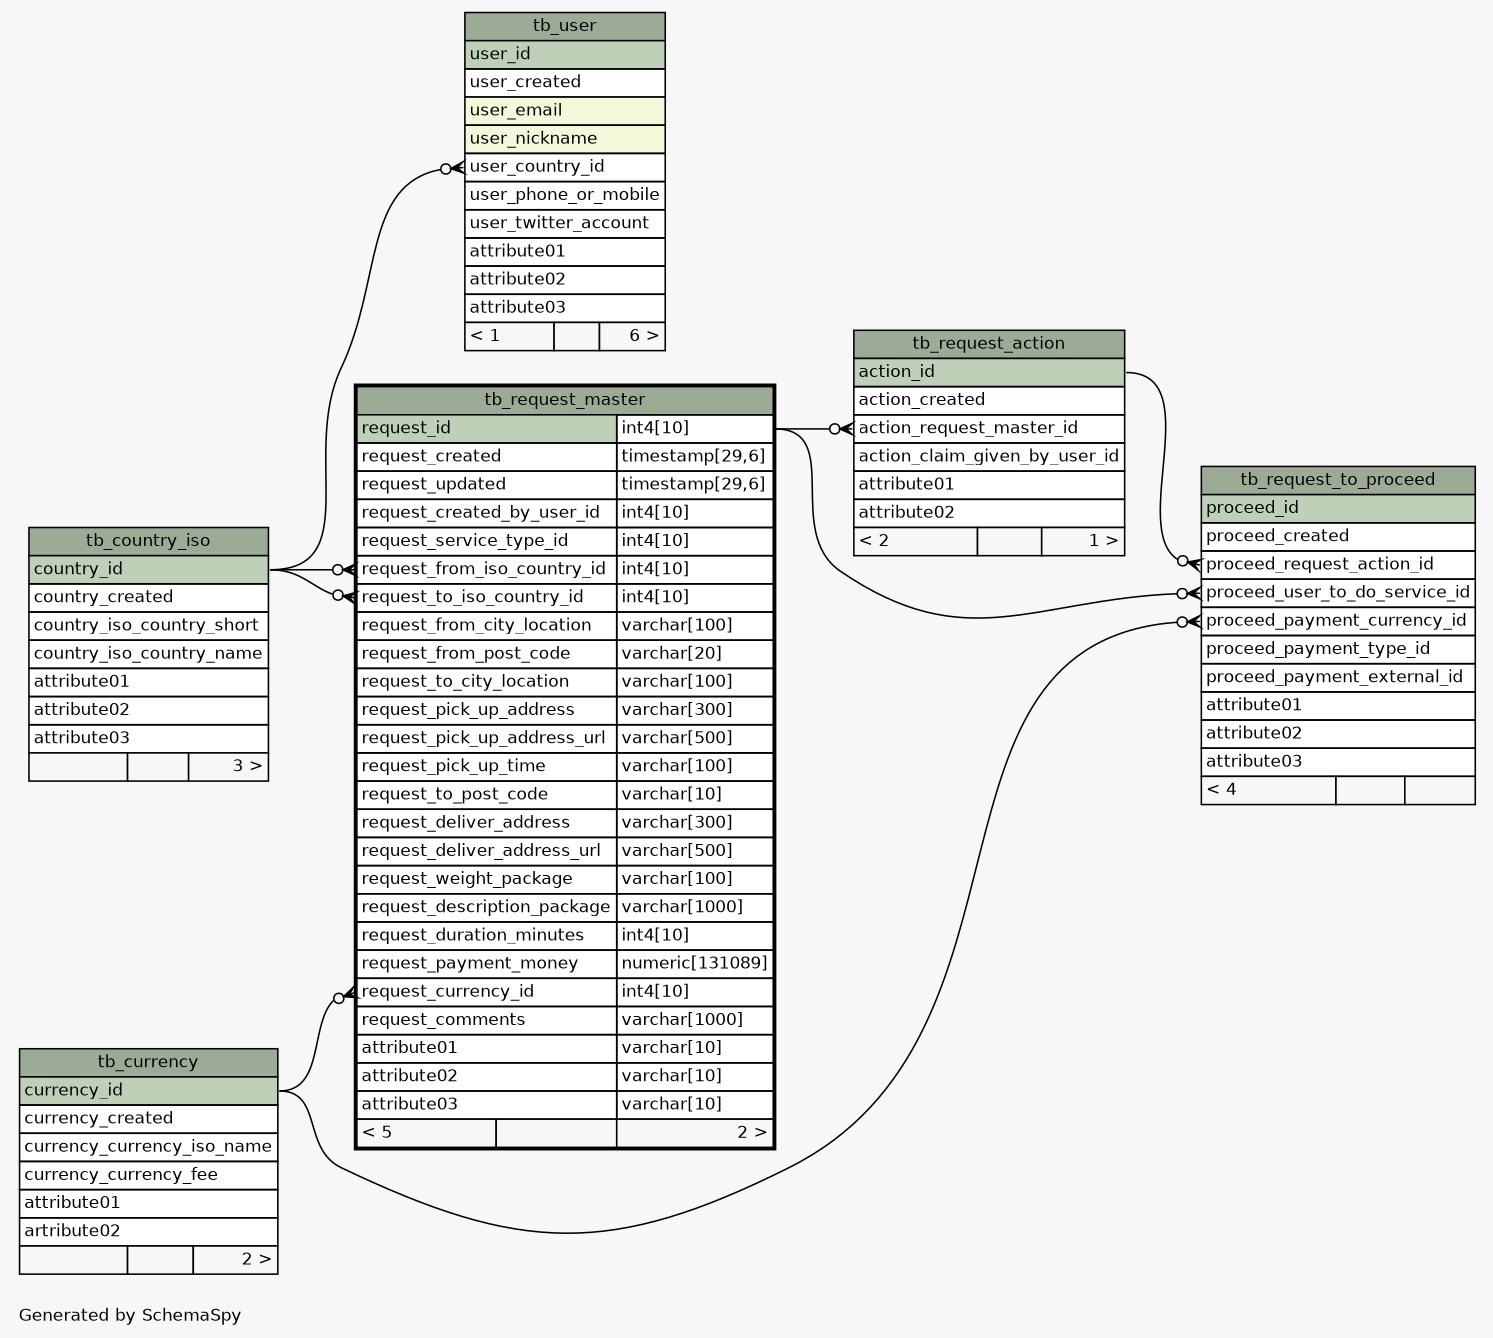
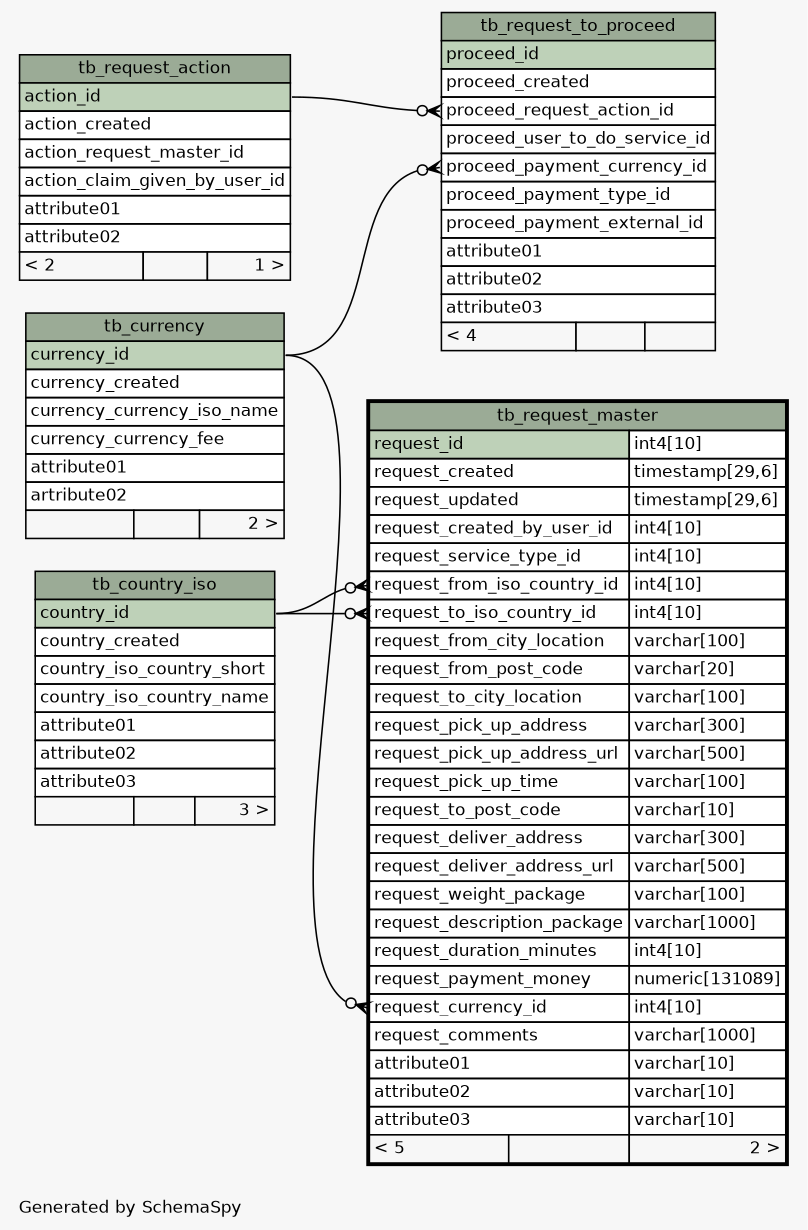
node "tb_user": removed
edge "tb_request_master" -> "tb_request_action": removed
edge "tb_request_master" -> "tb_request_to_proceed": removed
